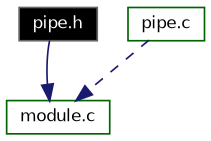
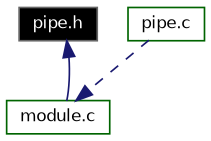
edge "pipe.h" -> "module.c": reversed
